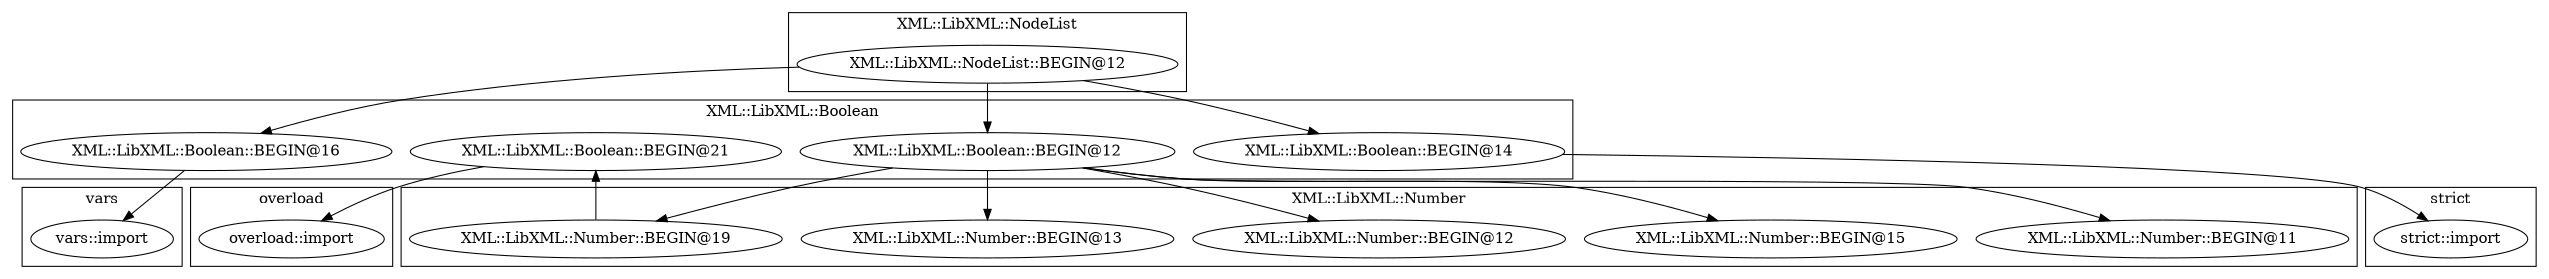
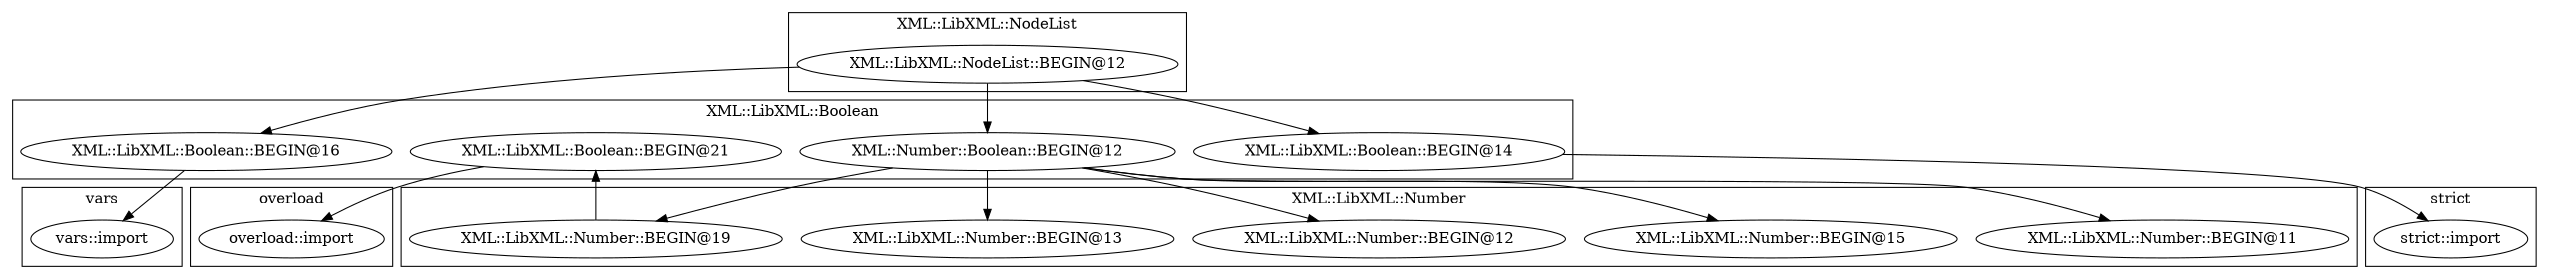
node "XML::LibXML::Boolean::BEGIN@12": label "XML::LibXML::Boolean::BEGIN@12" -> "XML::Number::Boolean::BEGIN@12"
